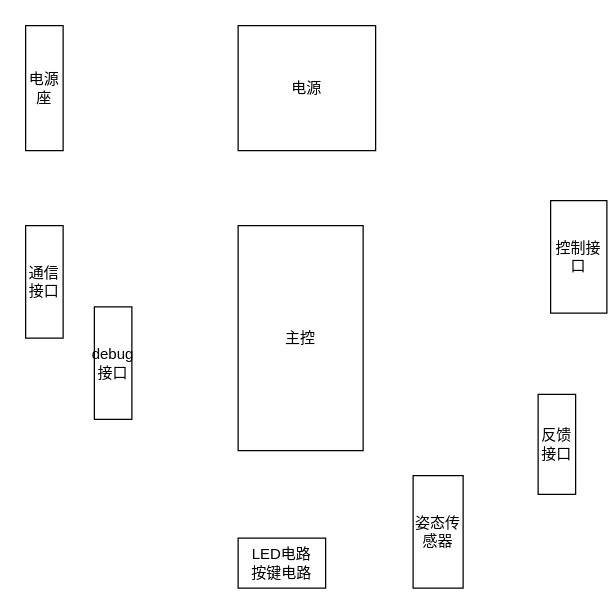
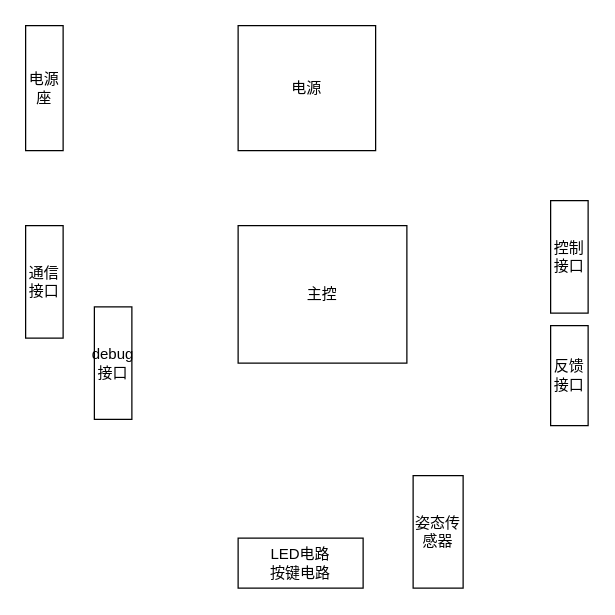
node "控制接口": size 56x113 -> 38x113
node "主控": size 125x225 -> 169x138
node "反馈接口": moved (557, 444) -> (569, 376)
node "LED电路 按键电路": size 88x50 -> 125x50
